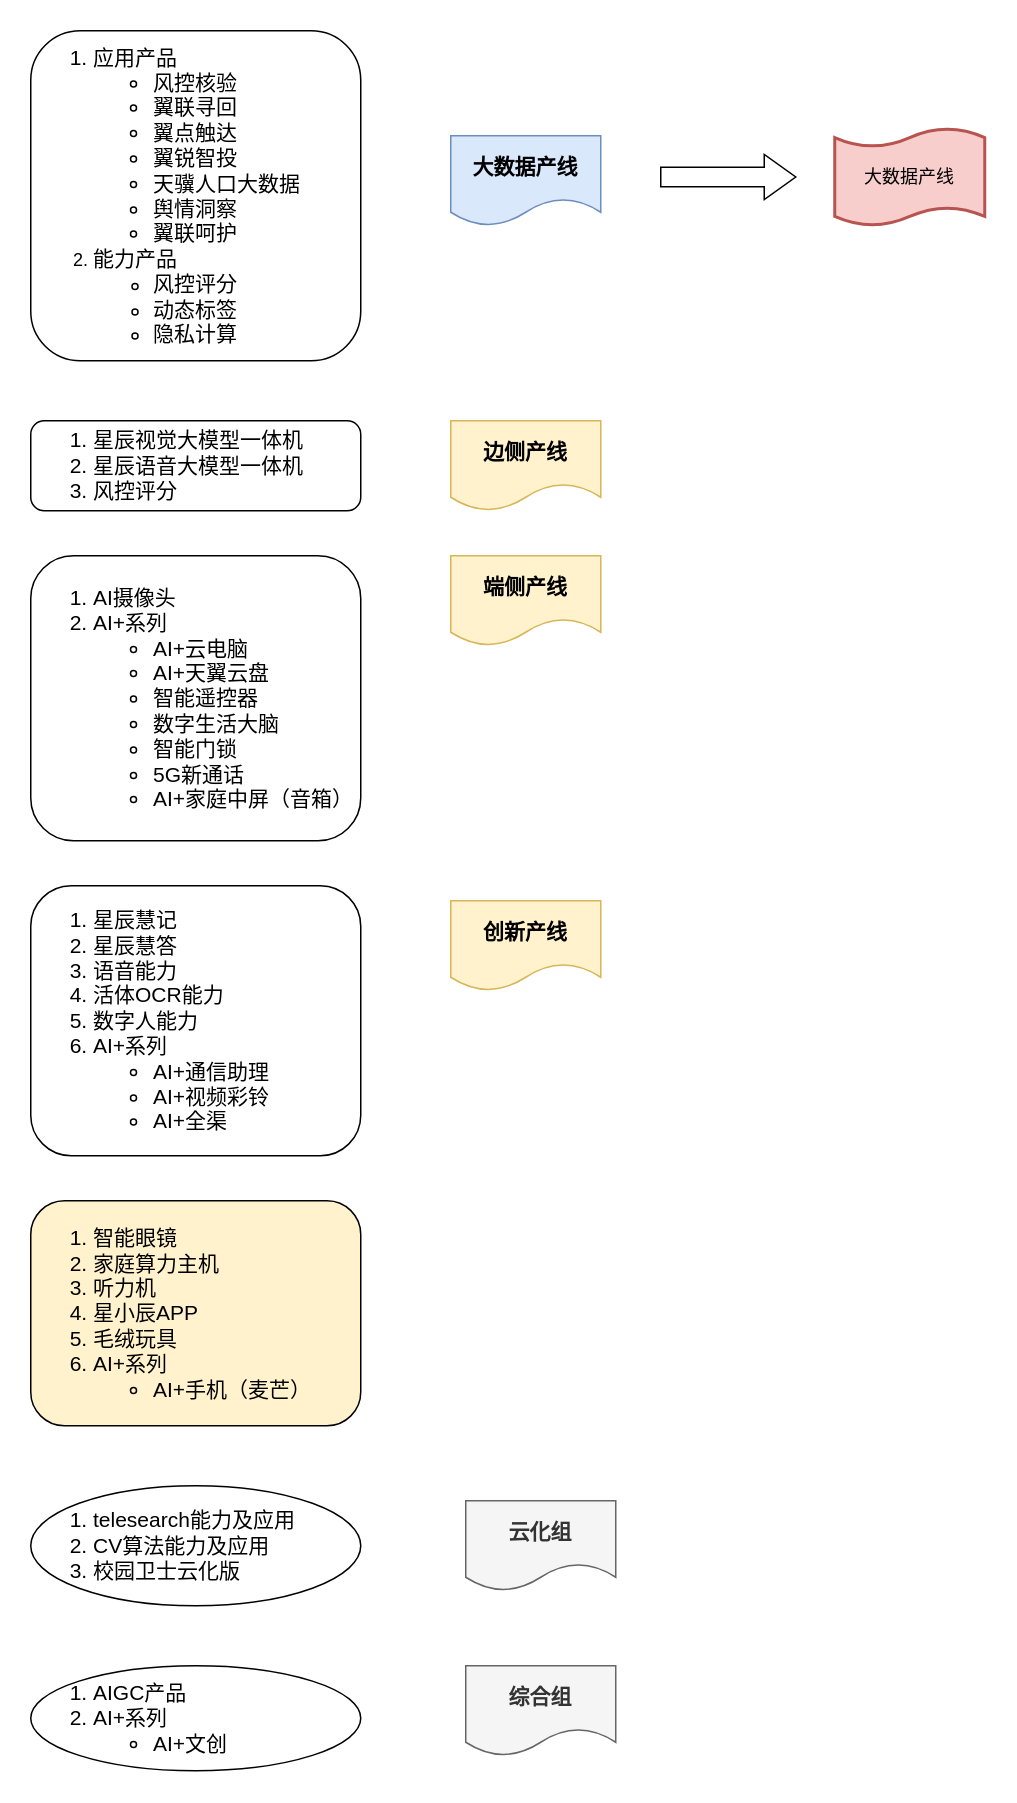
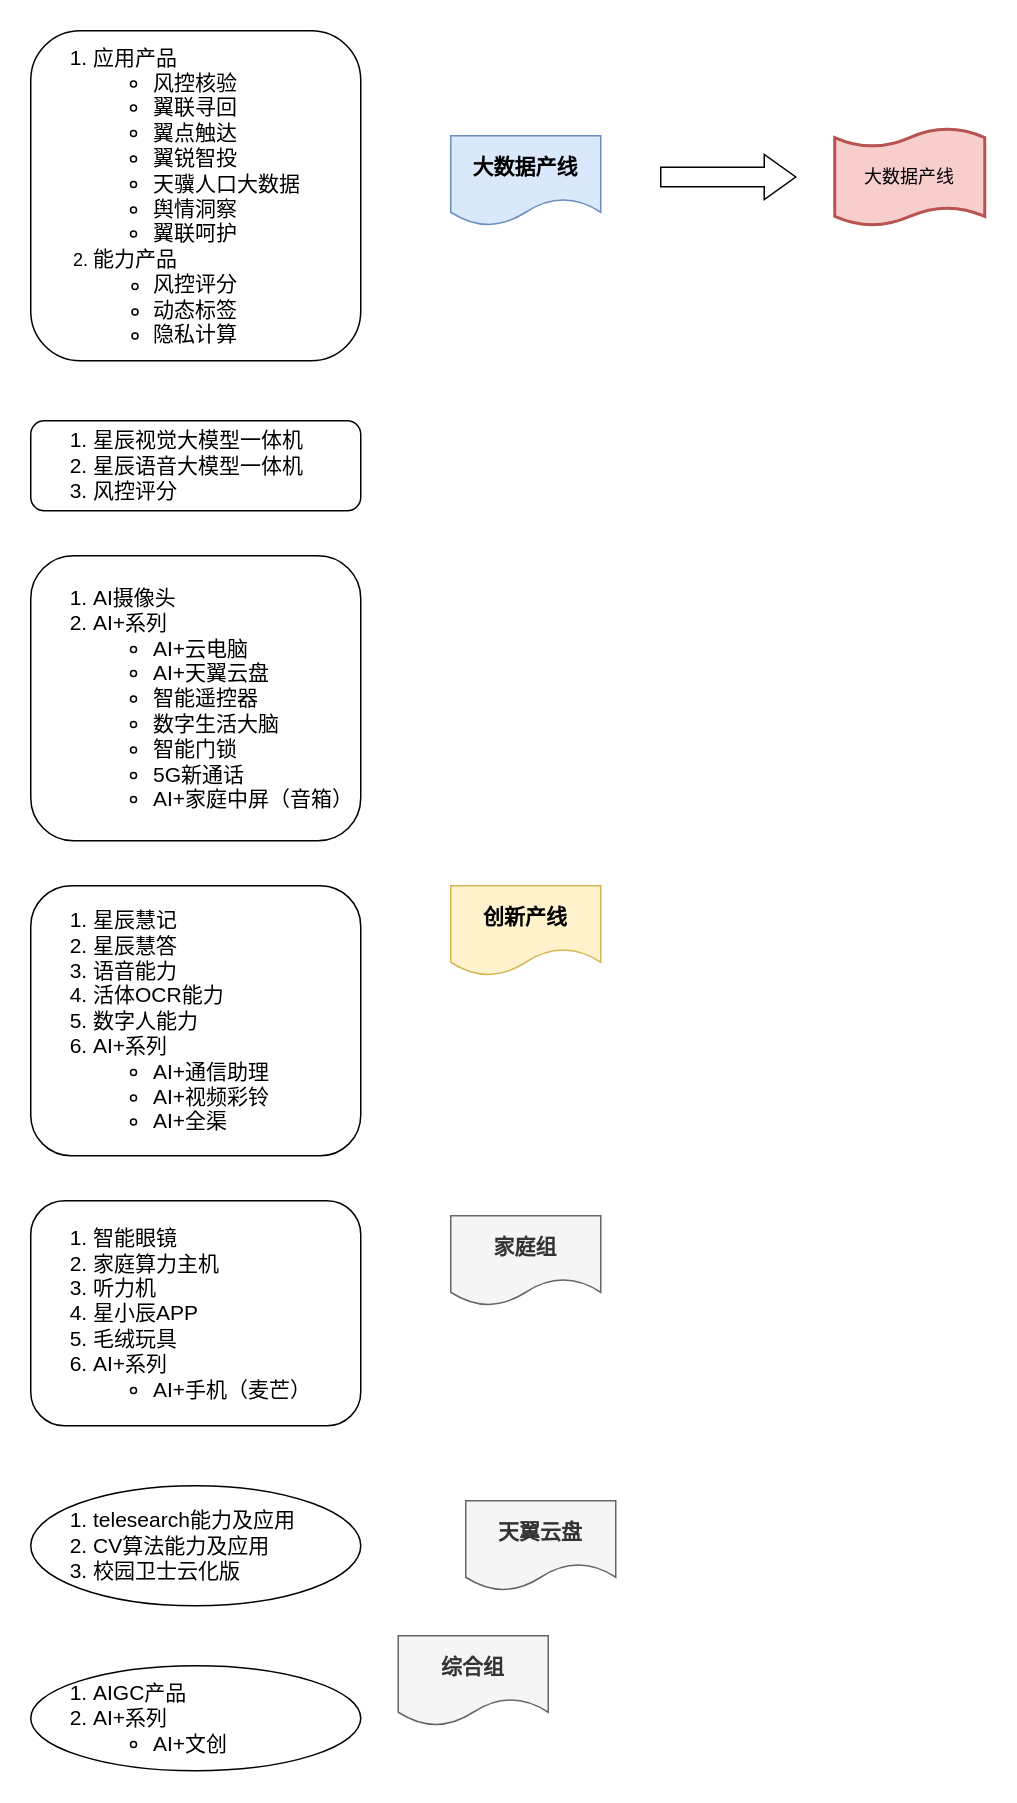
node "边侧产线": removed
node "端侧产线": removed
node "创新产线": moved (526, 946) -> (526, 931)
node "家庭组": added
node "智能眼镜 家庭算力主机 听力机 星小辰APP 毛绒玩具 AI+系列 AI+手机（麦芒）": fillcolor #fff2cc -> #ffffff
node "云化组": label "云化组" -> "天翼云盘"
node "综合组": moved (541, 1711) -> (473, 1681)
